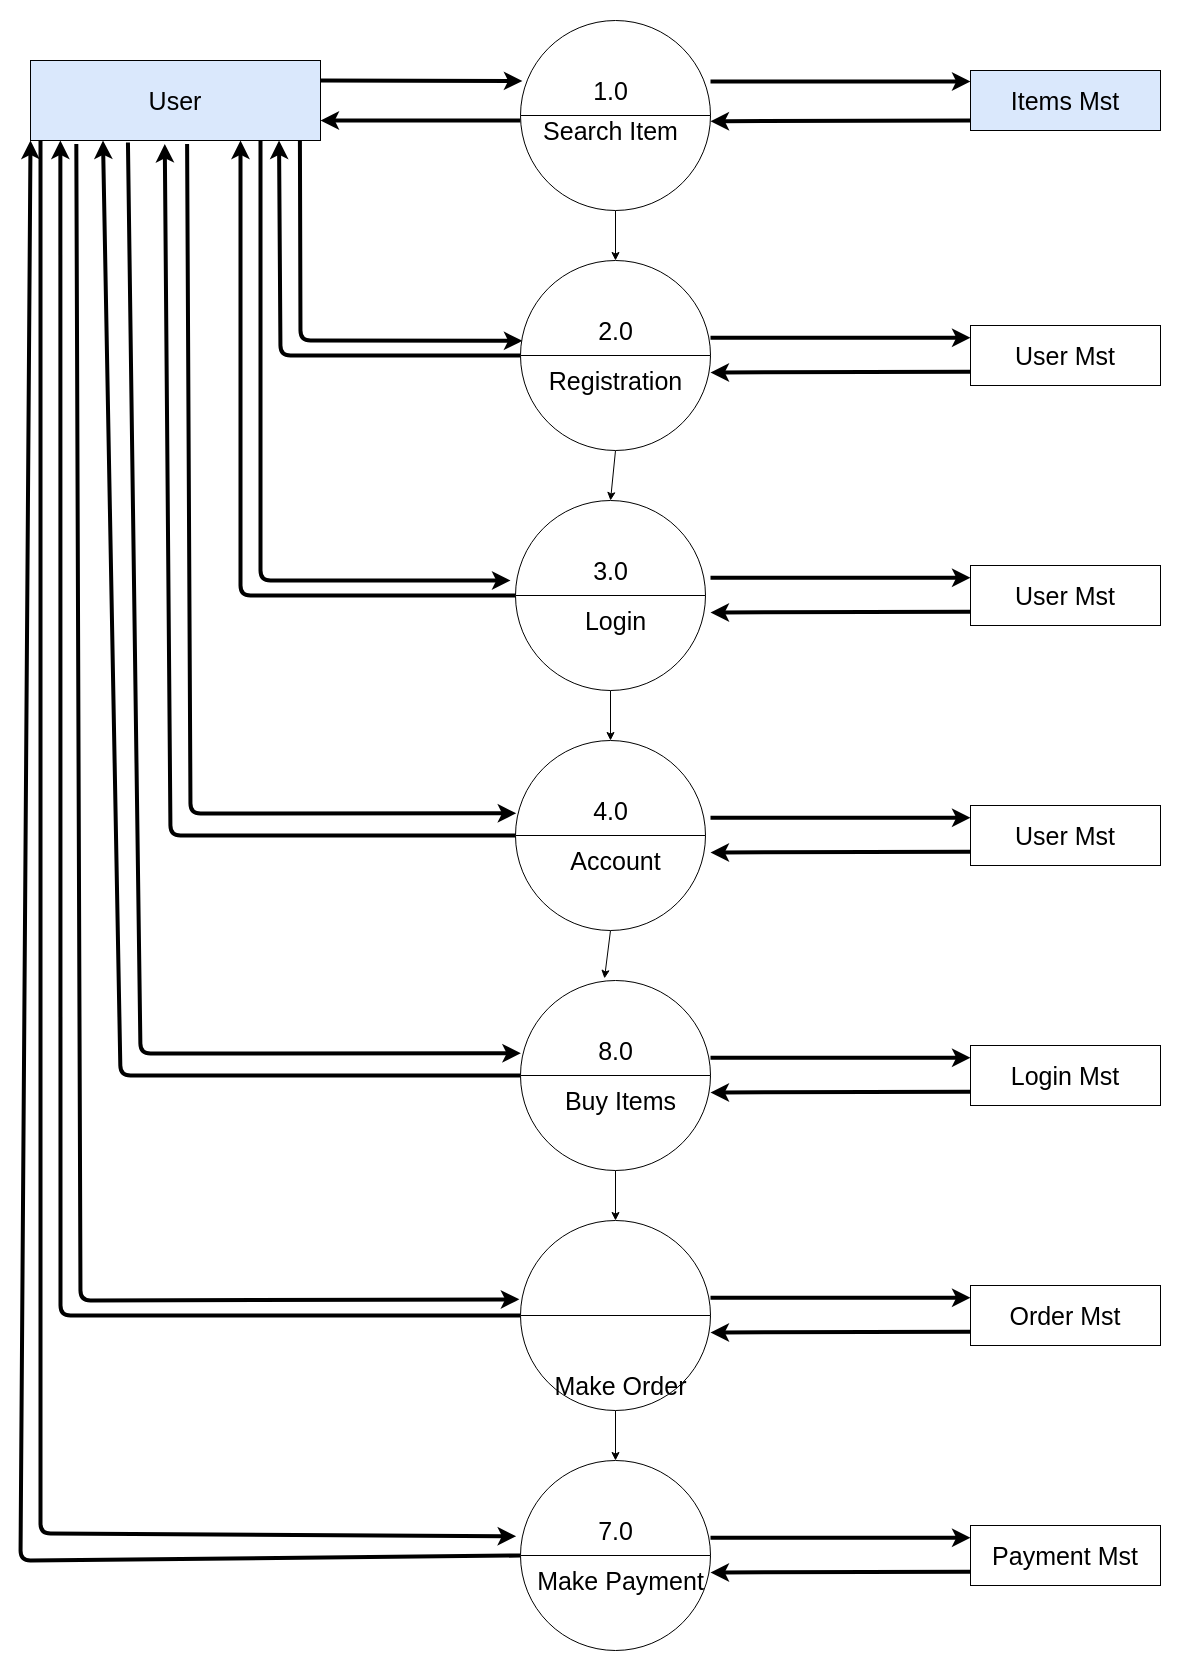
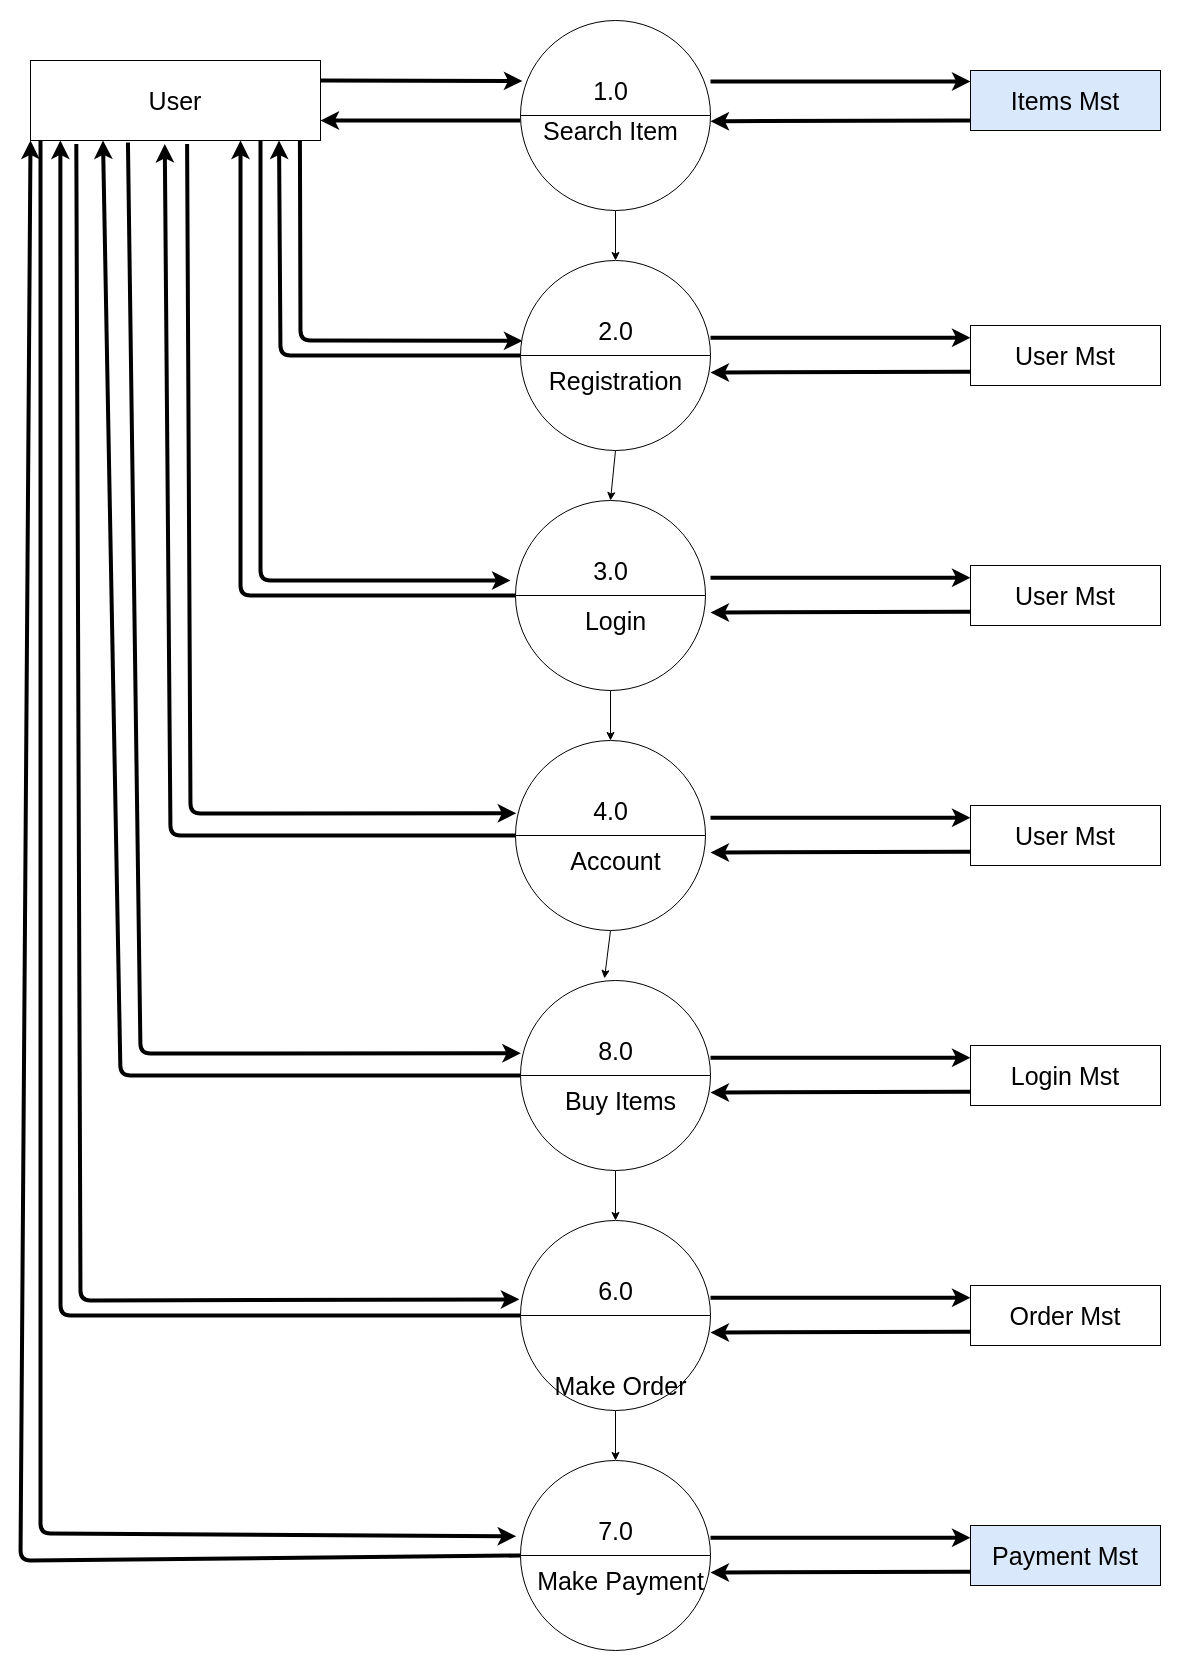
node "User": fillcolor #dae8fc -> #ffffff
node "6.0": added
node "Payment Mst": fillcolor #ffffff -> #dae8fc
